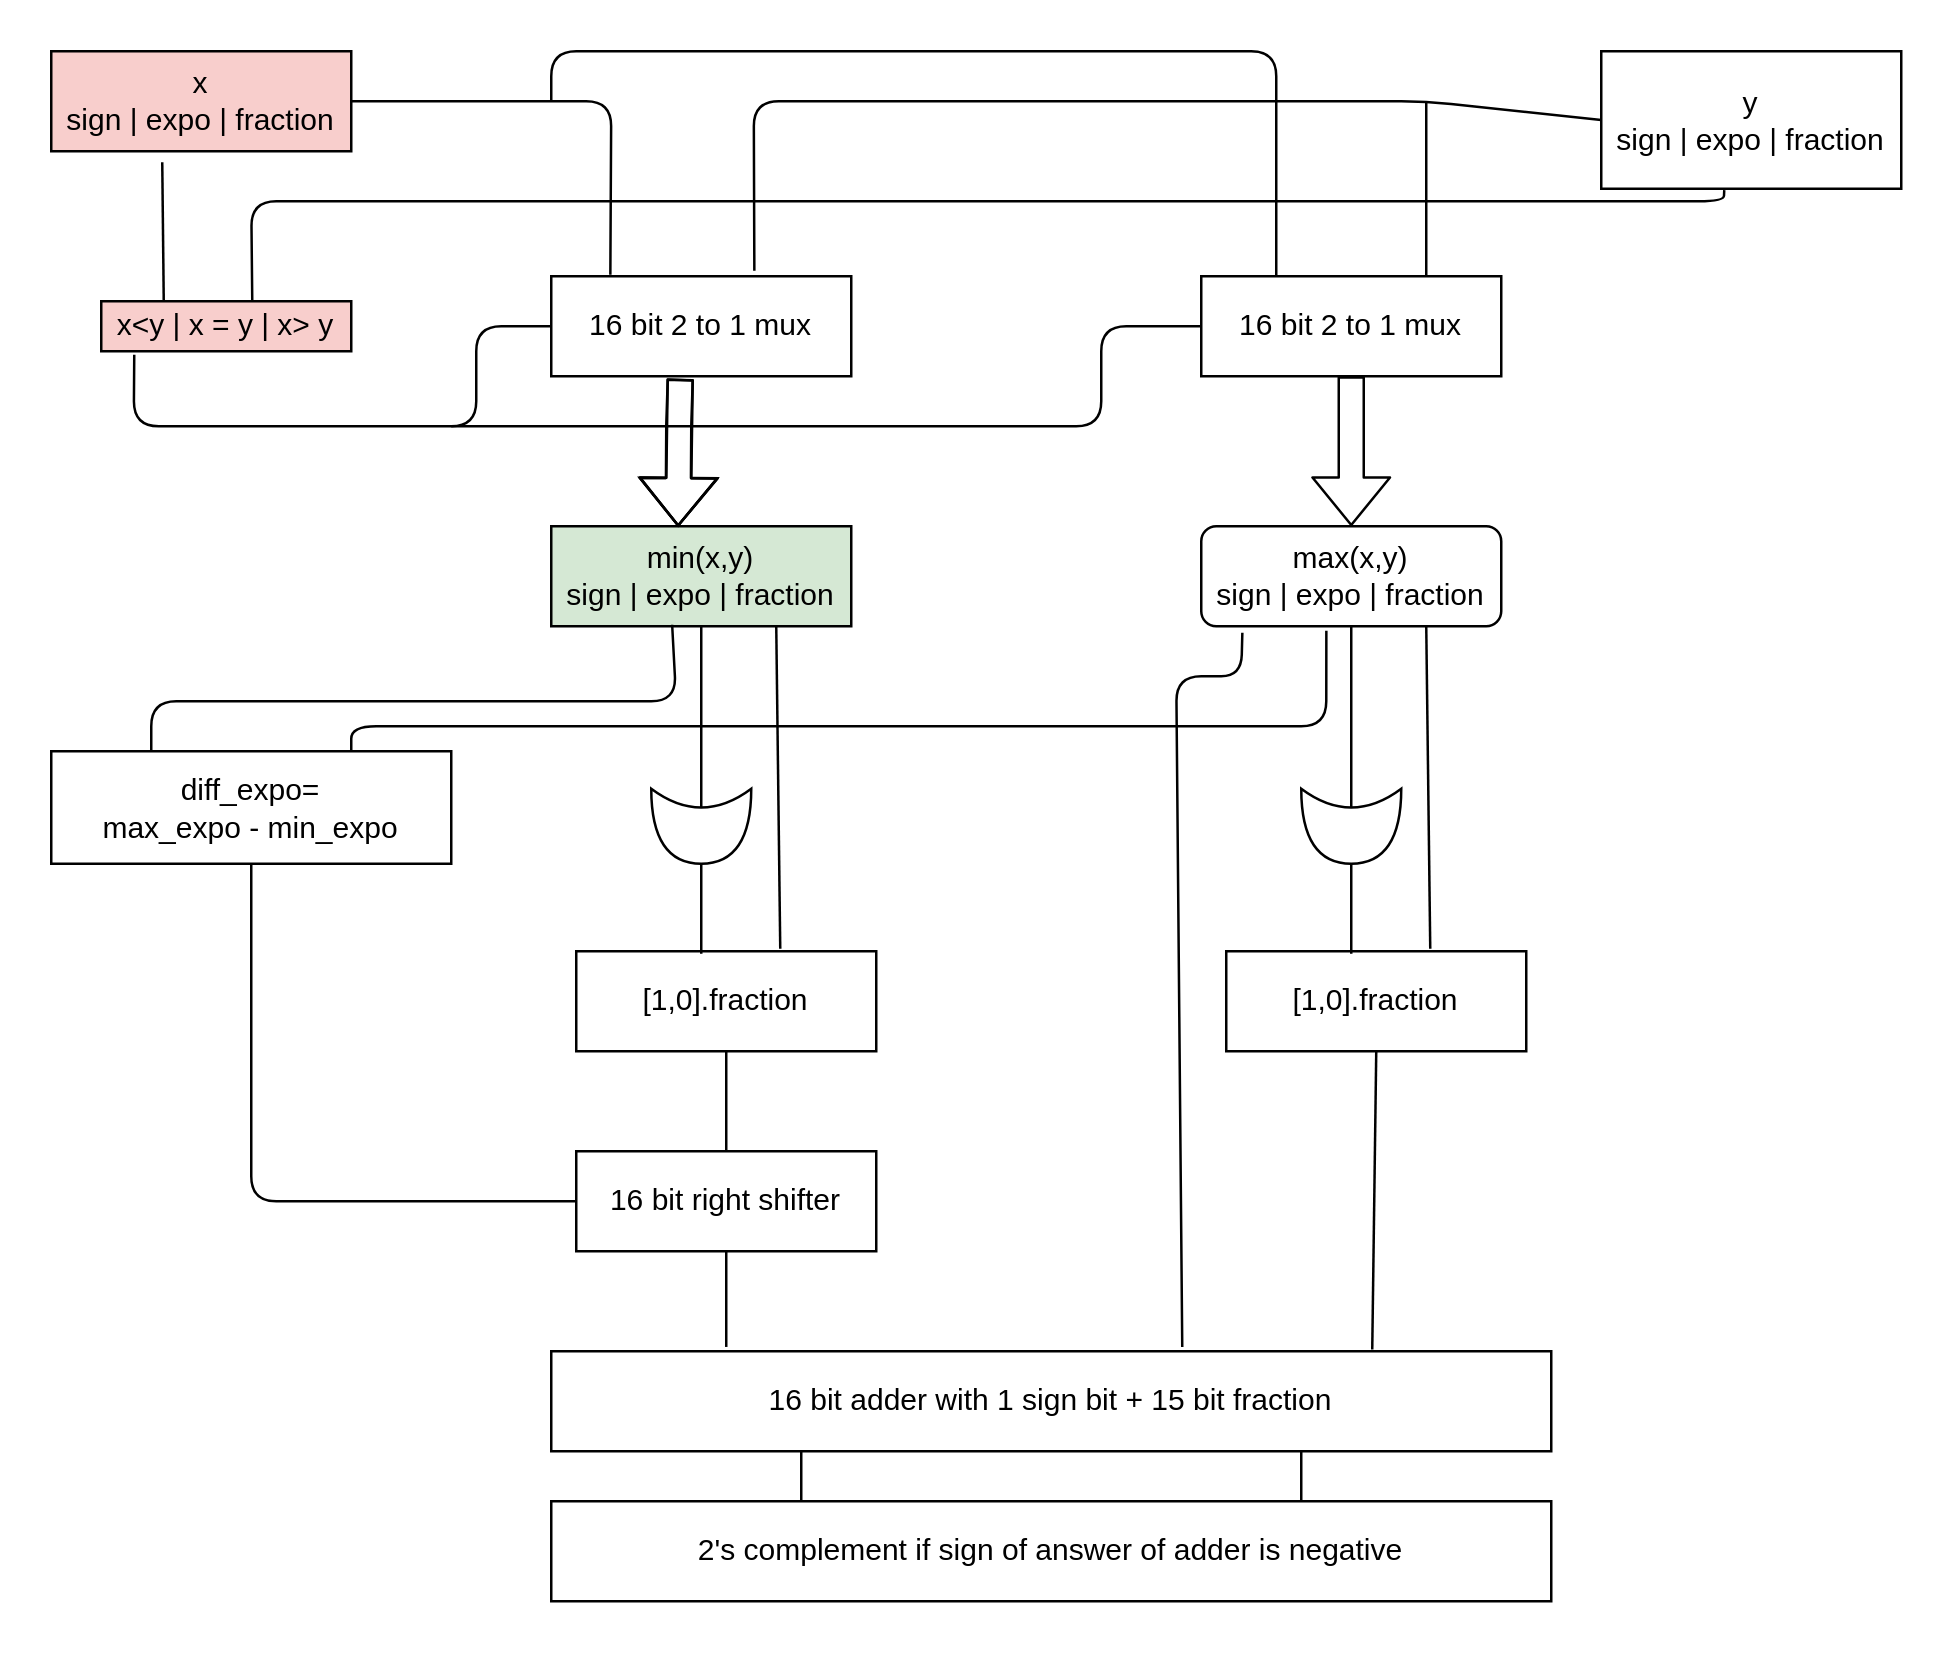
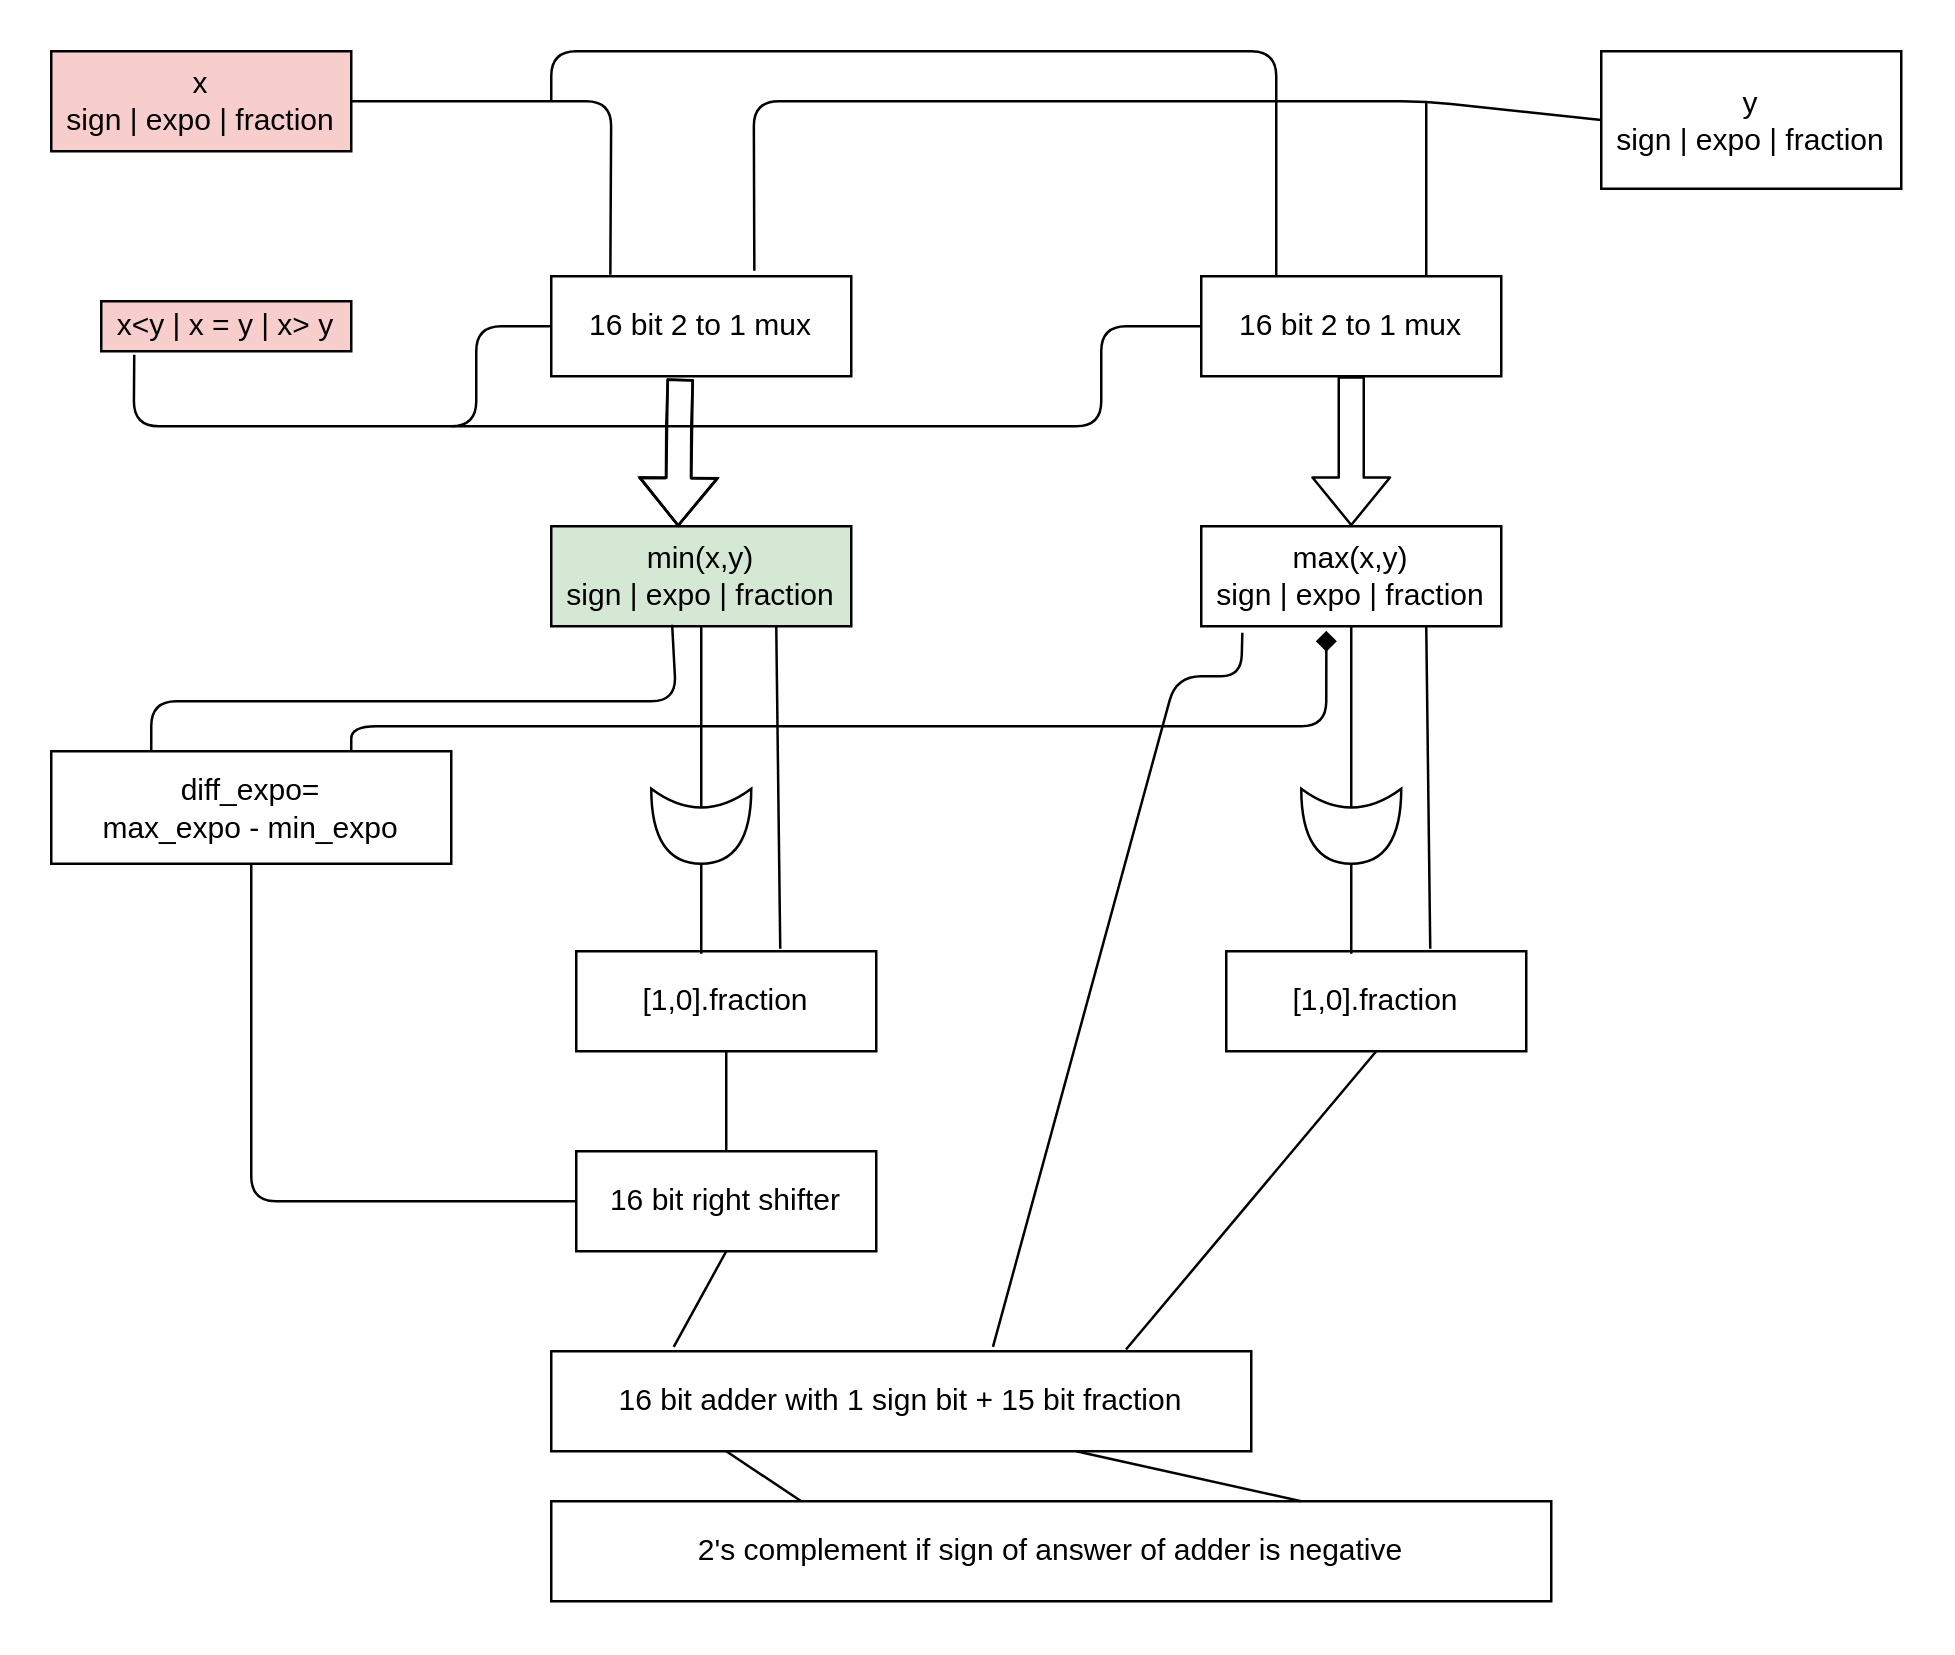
edge "y sign | expo | fraction" -- "x<y | x = y | x> y": removed
edge "x sign | expo | fraction" -- "x<y | x = y | x> y": removed
node "max(x,y) sign | expo | fraction": shape rounded rectangle -> rectangle
edge "max(x,y) sign | expo | fraction" -- "diff_expo= max_expo - min_expo": arrowhead none -> diamond
node "16 bit adder with 1 sign bit + 15 bit fraction": size 1000x100 -> 700x100
